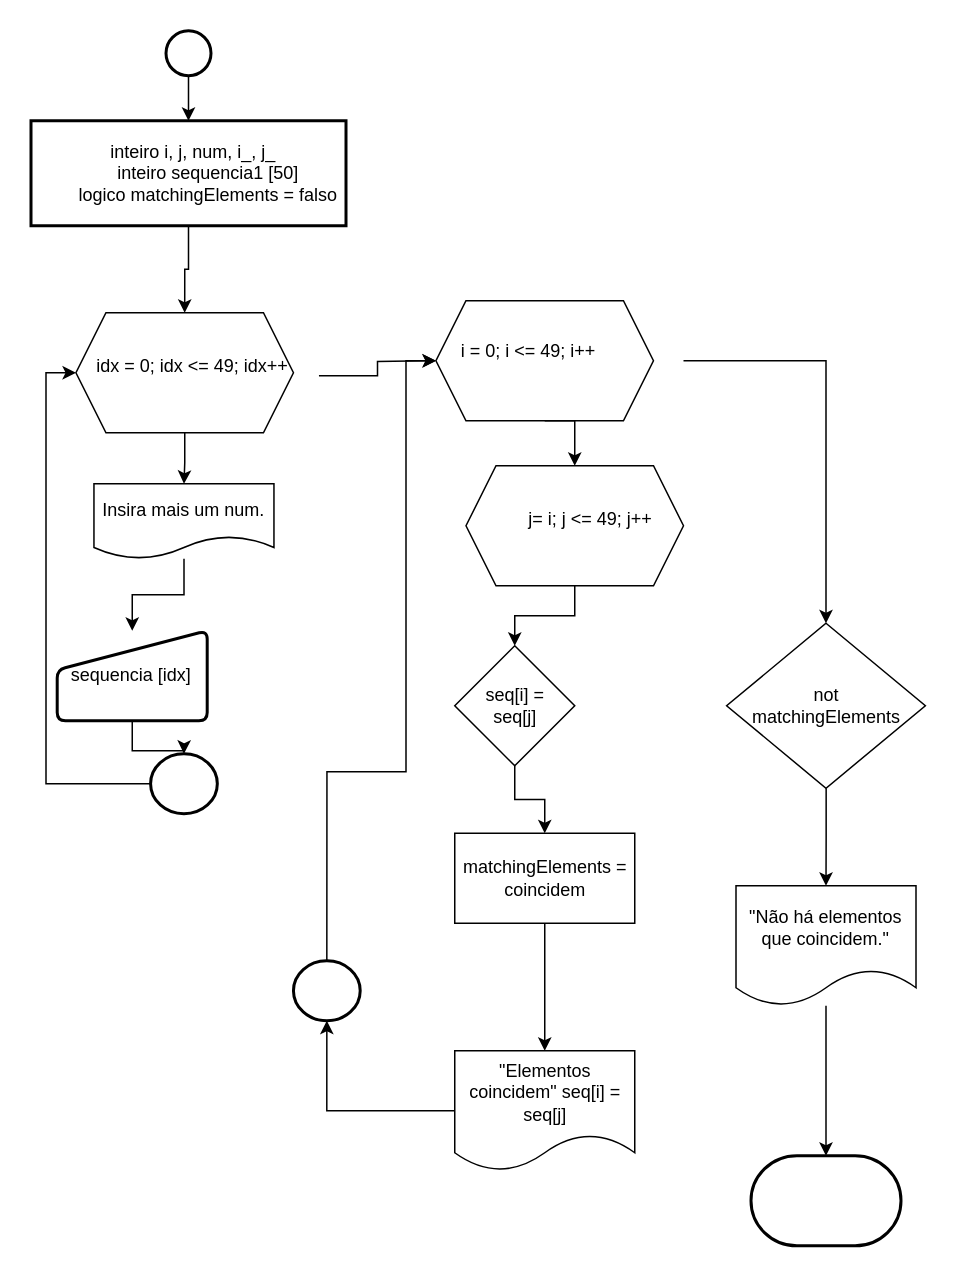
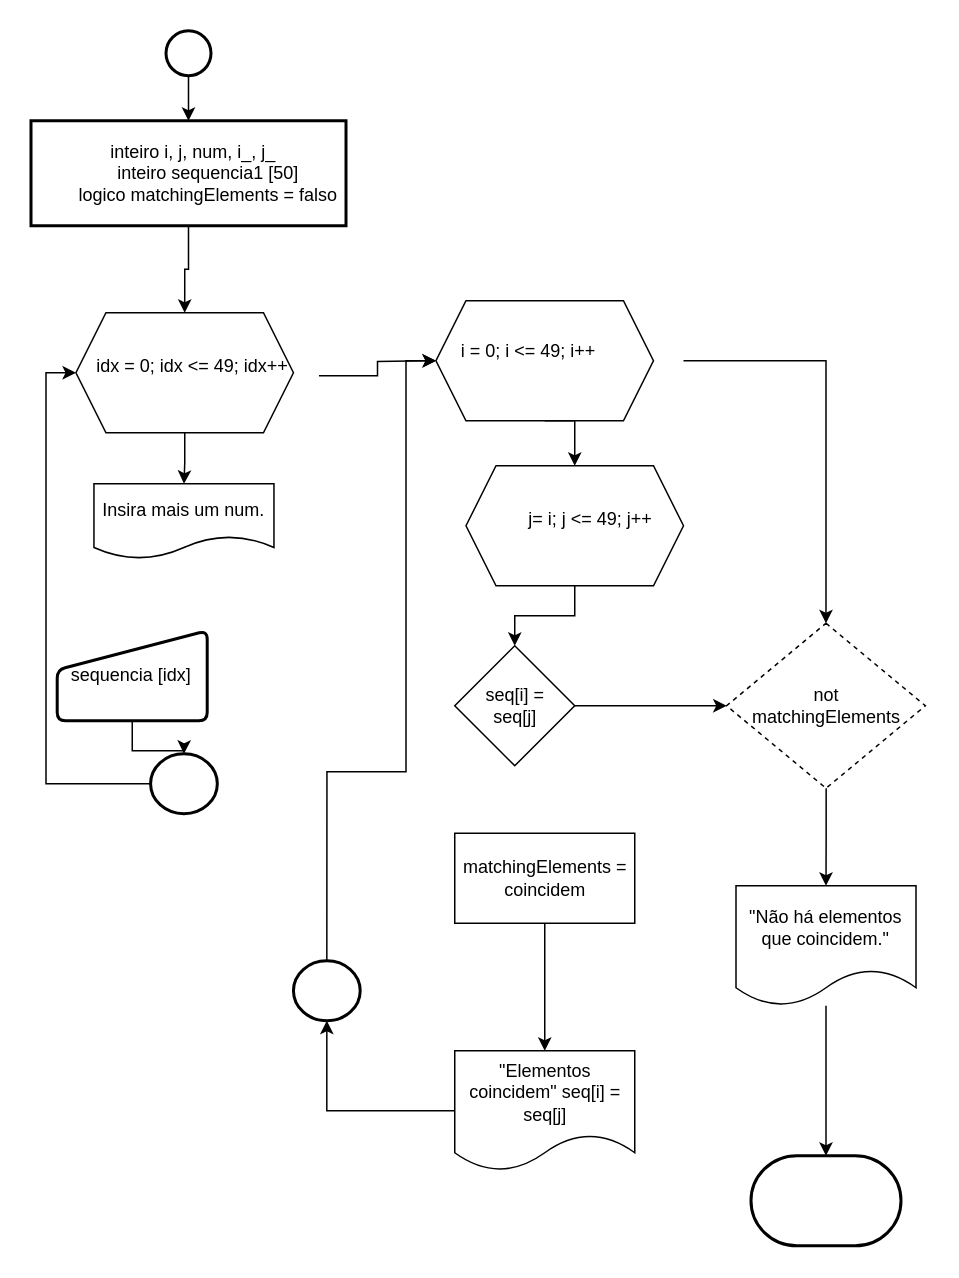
edge "Insira mais um num." -> "sequencia [idx]": removed
node "not matchingElements": style solid -> dashed
edge "seq[i] = seq[j]" -> "matchingElements = coincidem": now "seq[i] = seq[j]" -> "not matchingElements"
